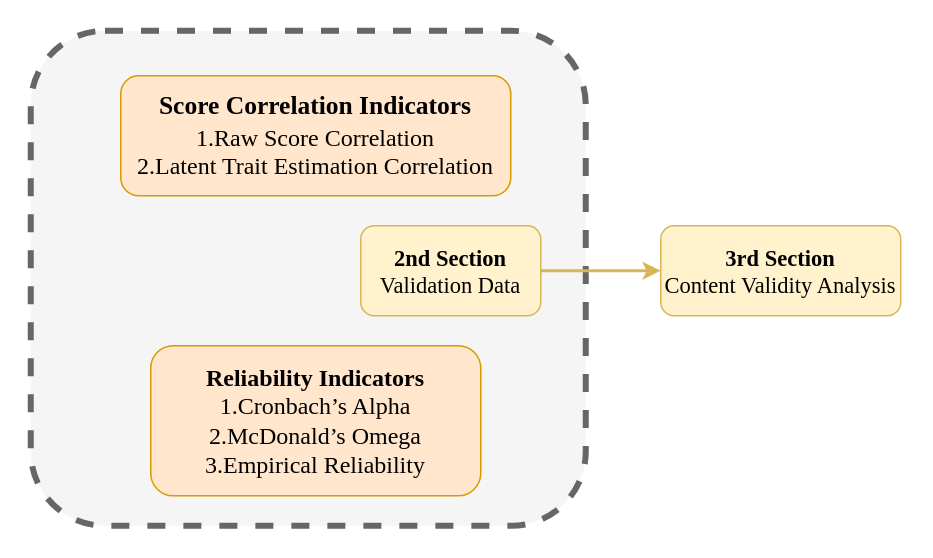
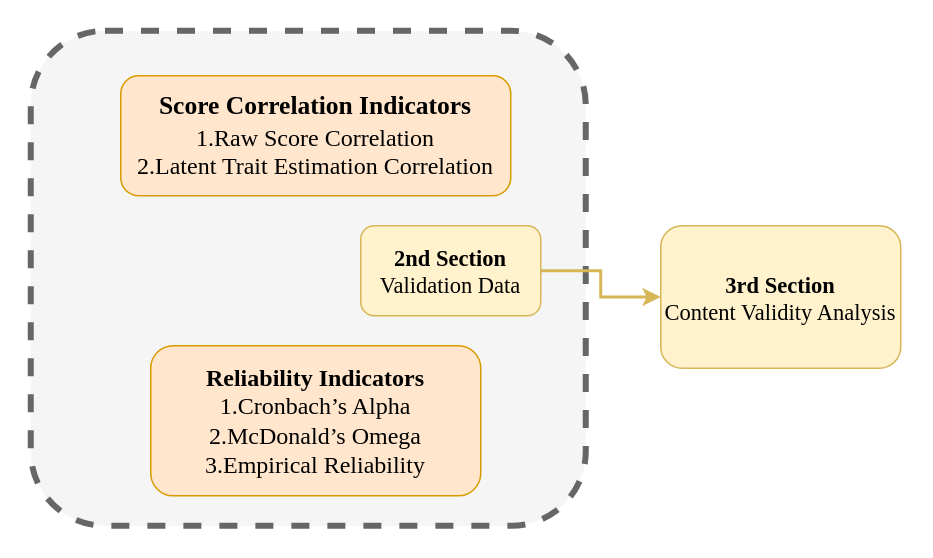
node "3rd Section Content Validity Analysis": size 240x90 -> 240x143
